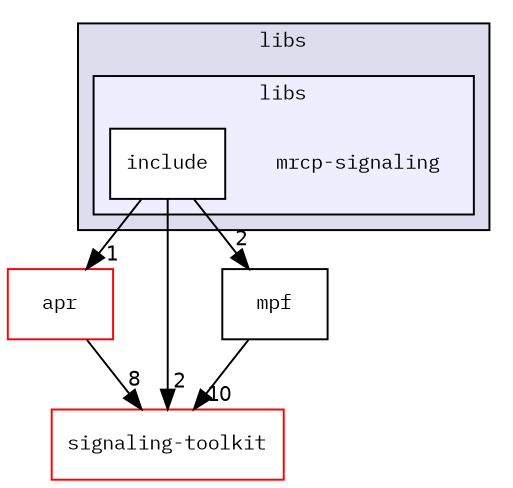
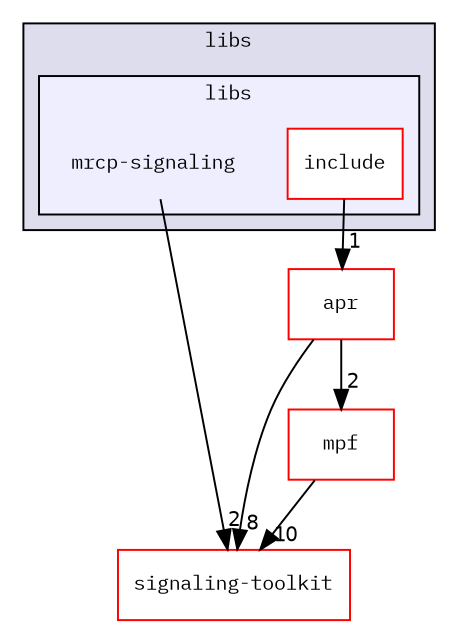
node "include": color black -> red
edge "include" -> "mpf": now "apr" -> "mpf"
edge "include" -> "signaling-toolkit": now "mrcp-signaling" -> "signaling-toolkit"
node "mpf": color black -> red
